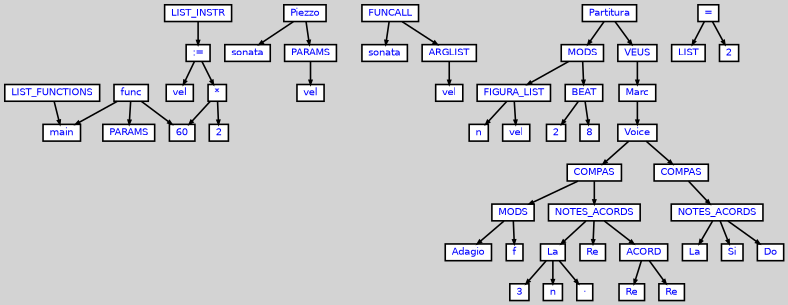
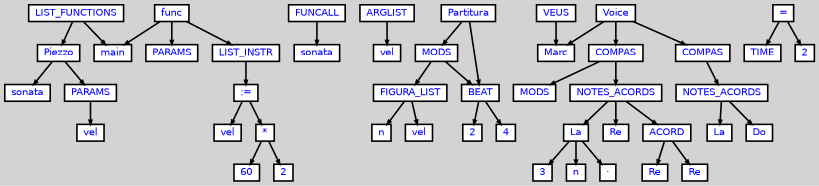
edge "LIST_FUNCTIONS" -> "Piezzo": added
edge "Partitura" -> "VEUS": now "Partitura" -> "BEAT"
edge "FUNCALL" -> "ARGLIST": removed
node "LIST": label "LIST" -> "TIME"
edge "Marc" -> "Voice": reversed
edge "func" -> "60": now "func" -> "LIST_INSTR"
node "8": label "8" -> "4"
node "Adagio": removed
node "f": removed
node "Si": removed
